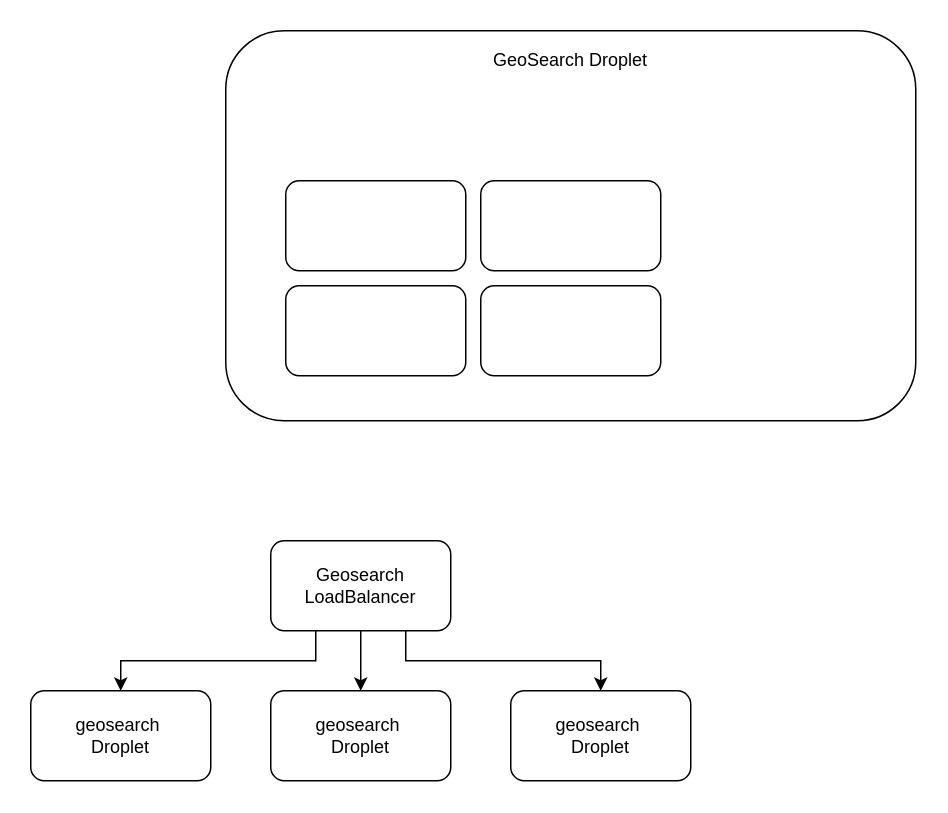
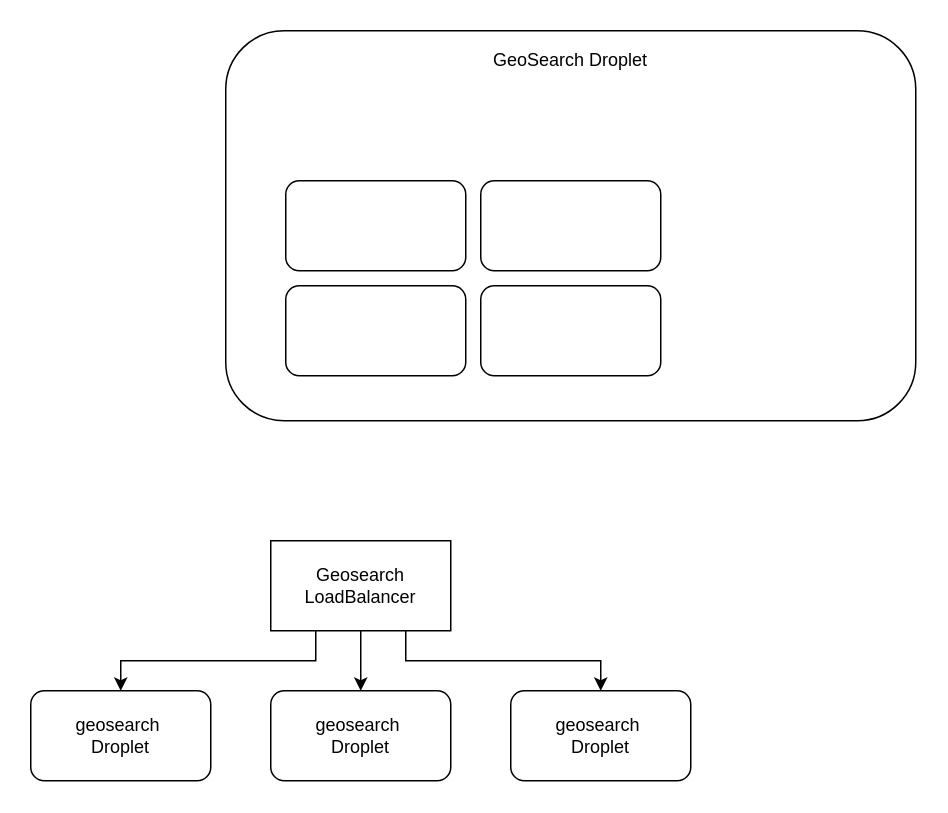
node "Geosearch LoadBalancer": shape rounded rectangle -> rectangle
